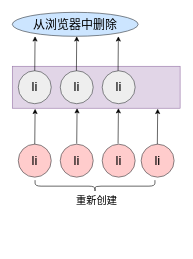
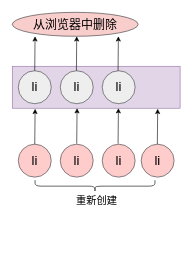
node "从浏览器中删除": fillcolor #cce5ff -> #f8cecc
